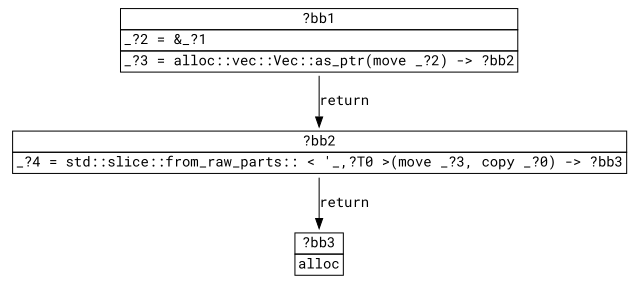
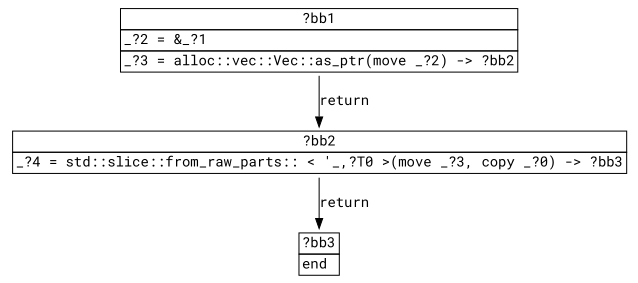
node "?bb3": text "alloc" -> "end"
